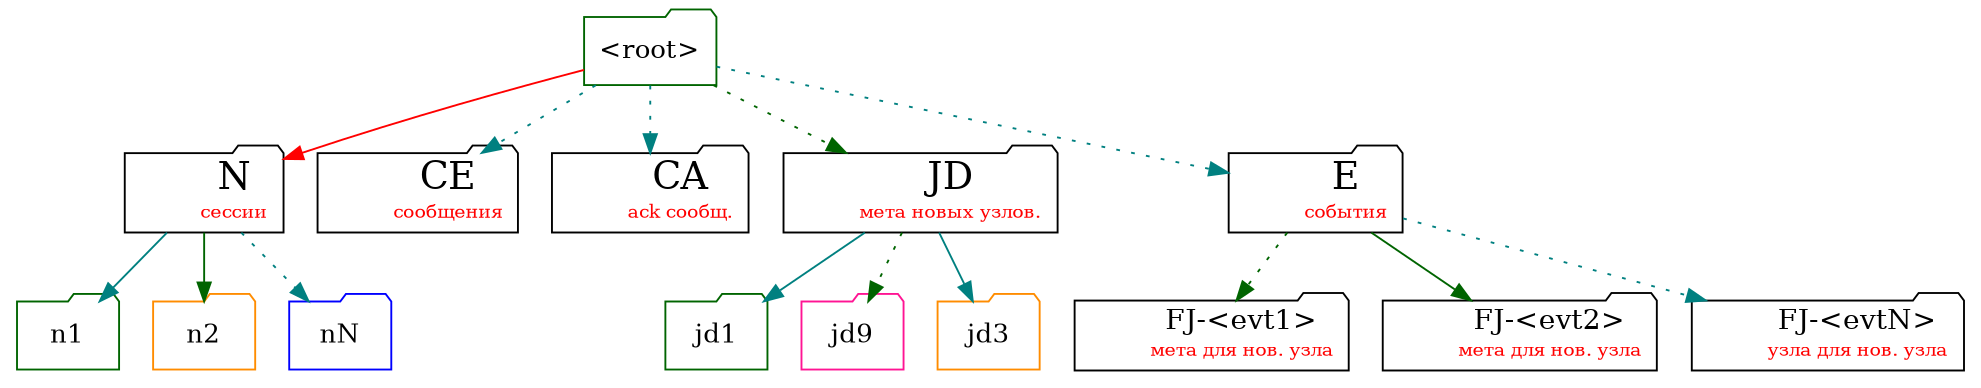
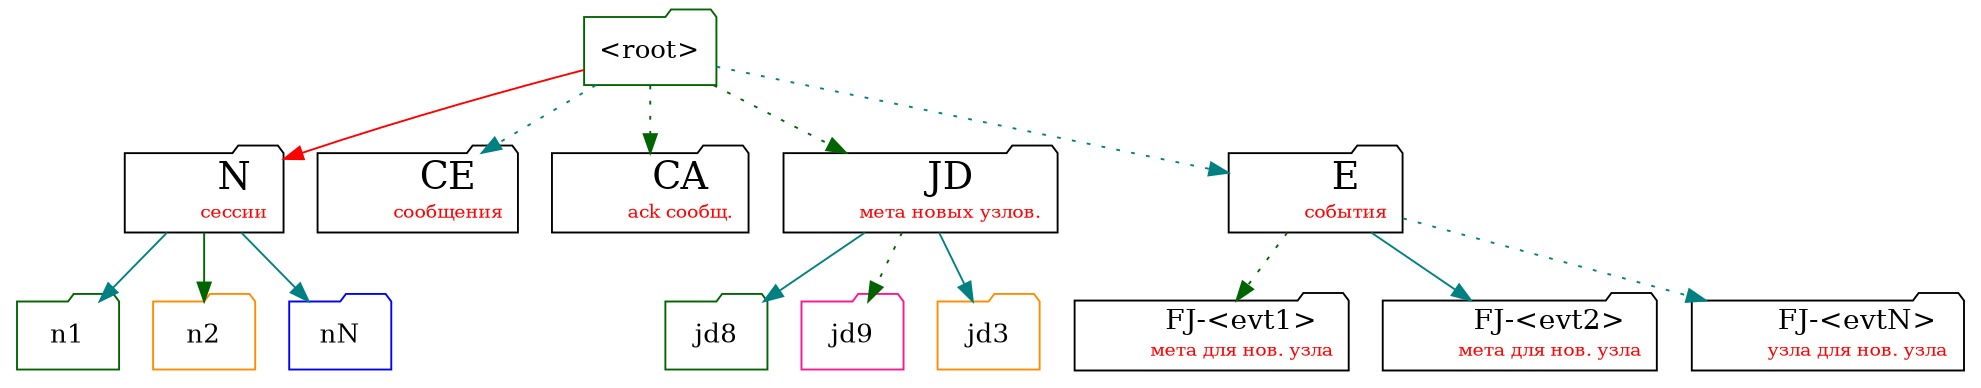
edge "<root>" -> "CA": color teal -> darkgreen
edge "N" -> "nN": style dotted -> solid
edge "E" -> "FJ-<evt2>": color darkgreen -> teal
node "jd1": label "jd1" -> "jd8"
